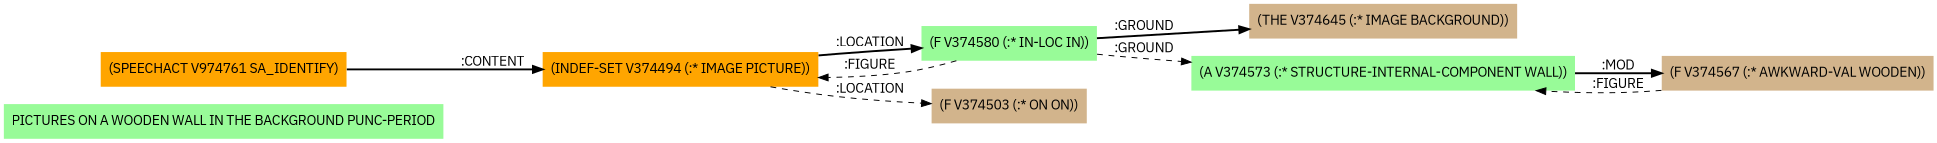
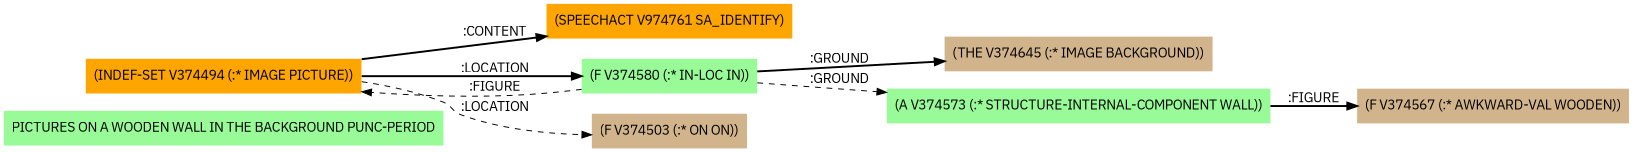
edge "(A V374573 (:* STRUCTURE-INTERNAL-COMPONENT WALL))" -> "(F V374567 (:* AWKWARD-VAL WOODEN))": label ":MOD" -> ":FIGURE"
edge "(SPEECHACT V974761 SA_IDENTIFY)" -> "(INDEF-SET V374494 (:* IMAGE PICTURE))": reversed
edge "(F V374567 (:* AWKWARD-VAL WOODEN))" -> "(A V374573 (:* STRUCTURE-INTERNAL-COMPONENT WALL))": removed, label ":FIGURE"
